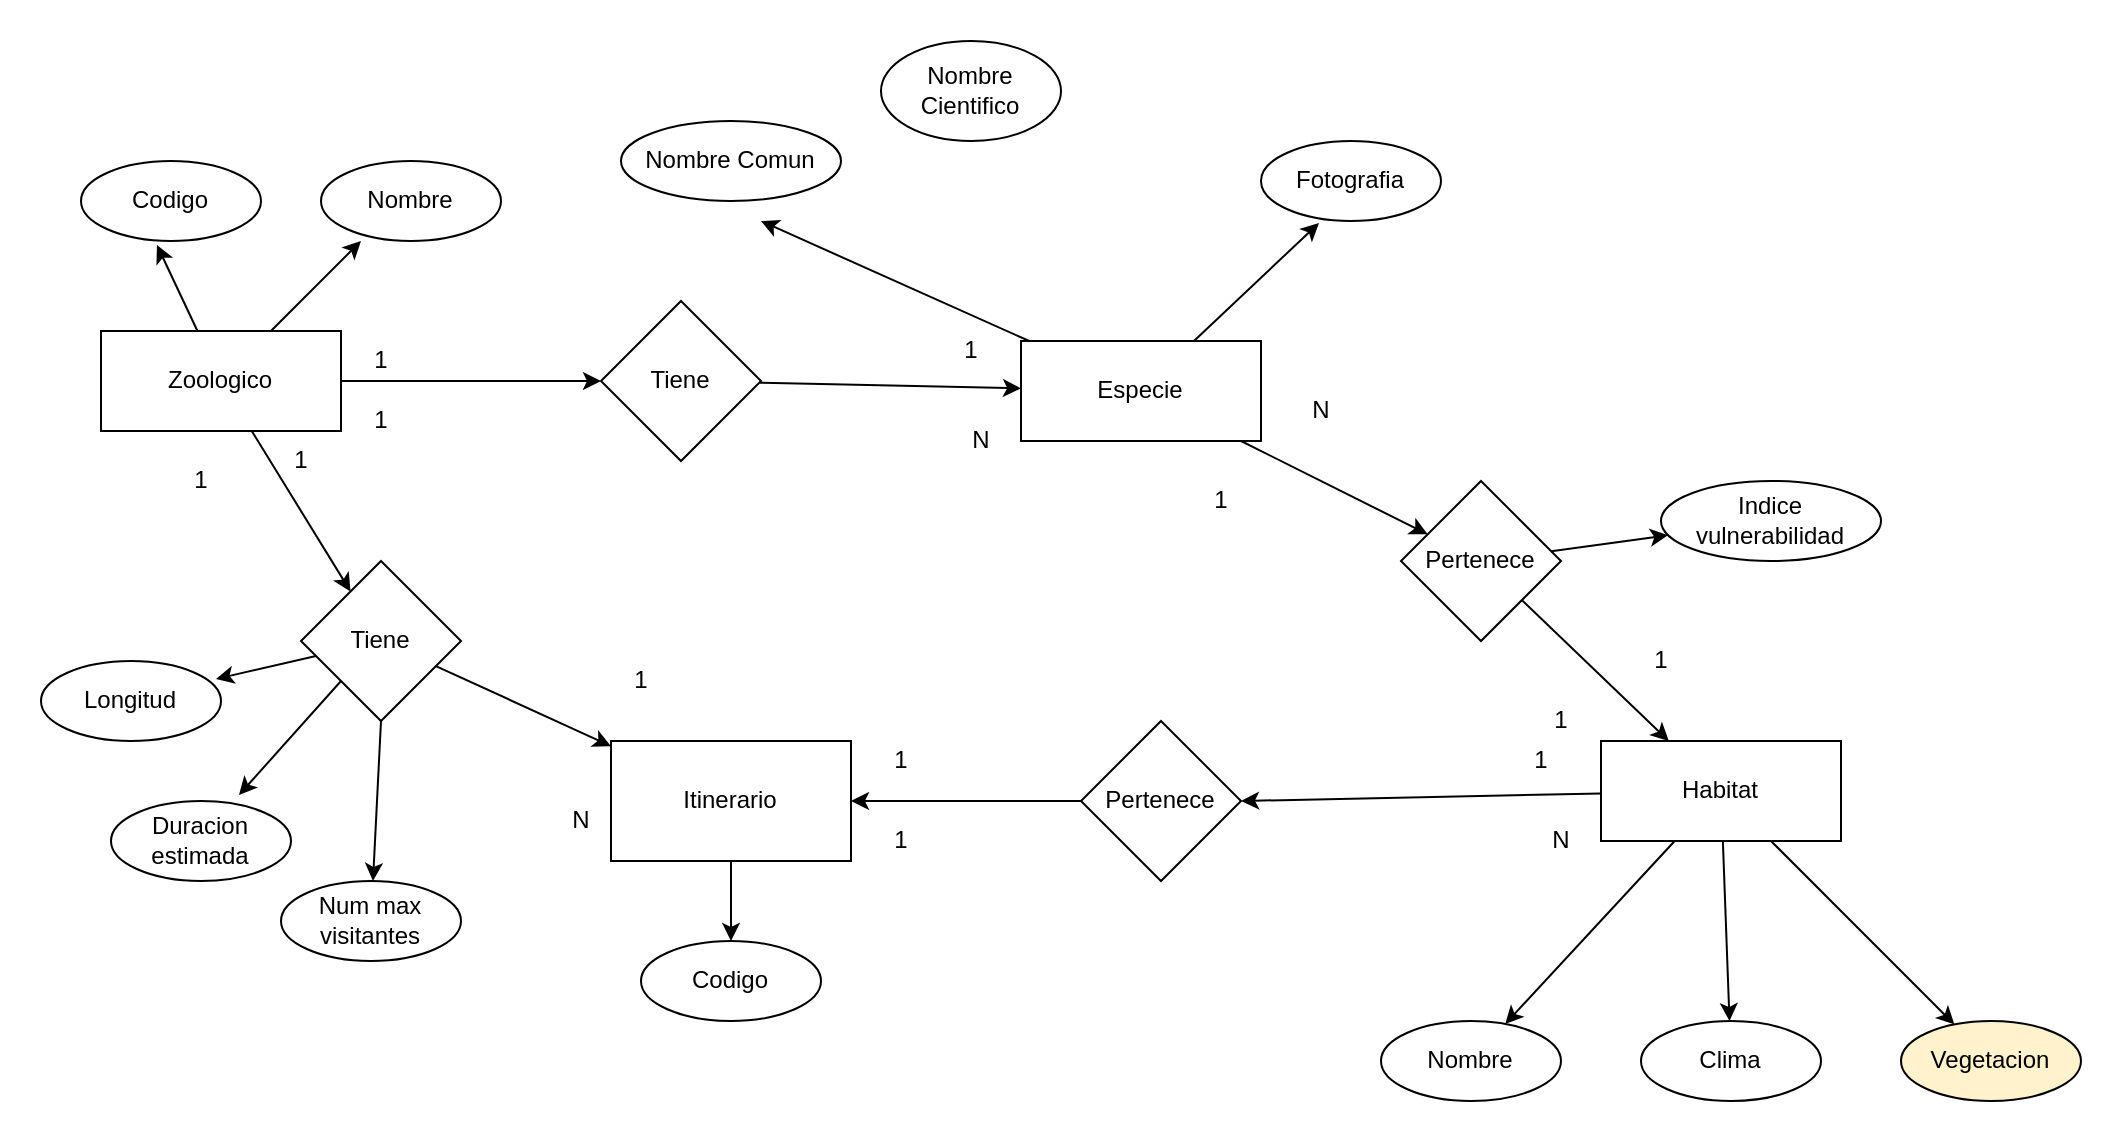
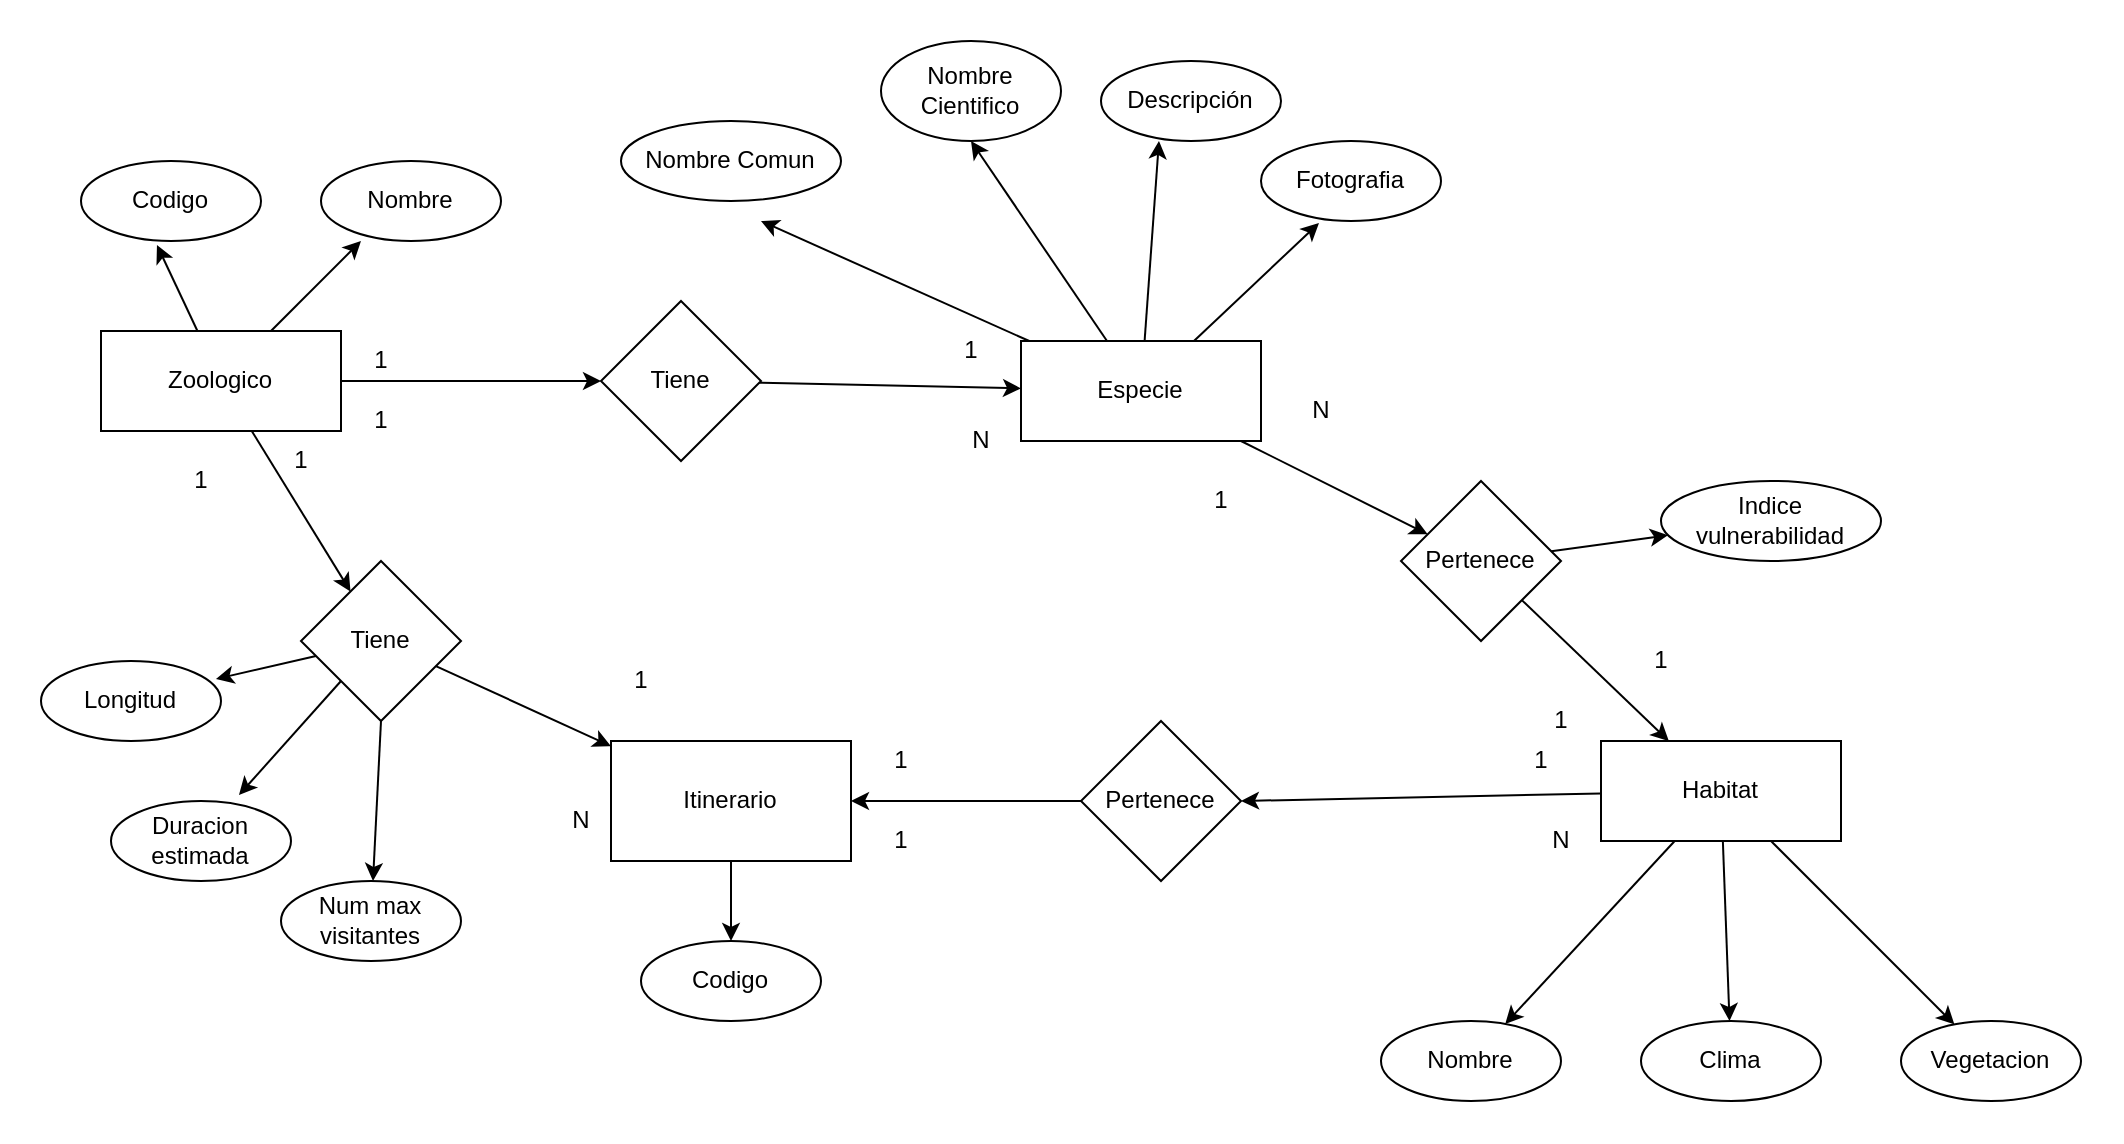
node "Descripción": added
edge "Especie" -> "Nombre Cientifico": added
edge "Especie" -> "Descripción": added
node "Vegetacion": fillcolor #fff2cc -> #ffffff
